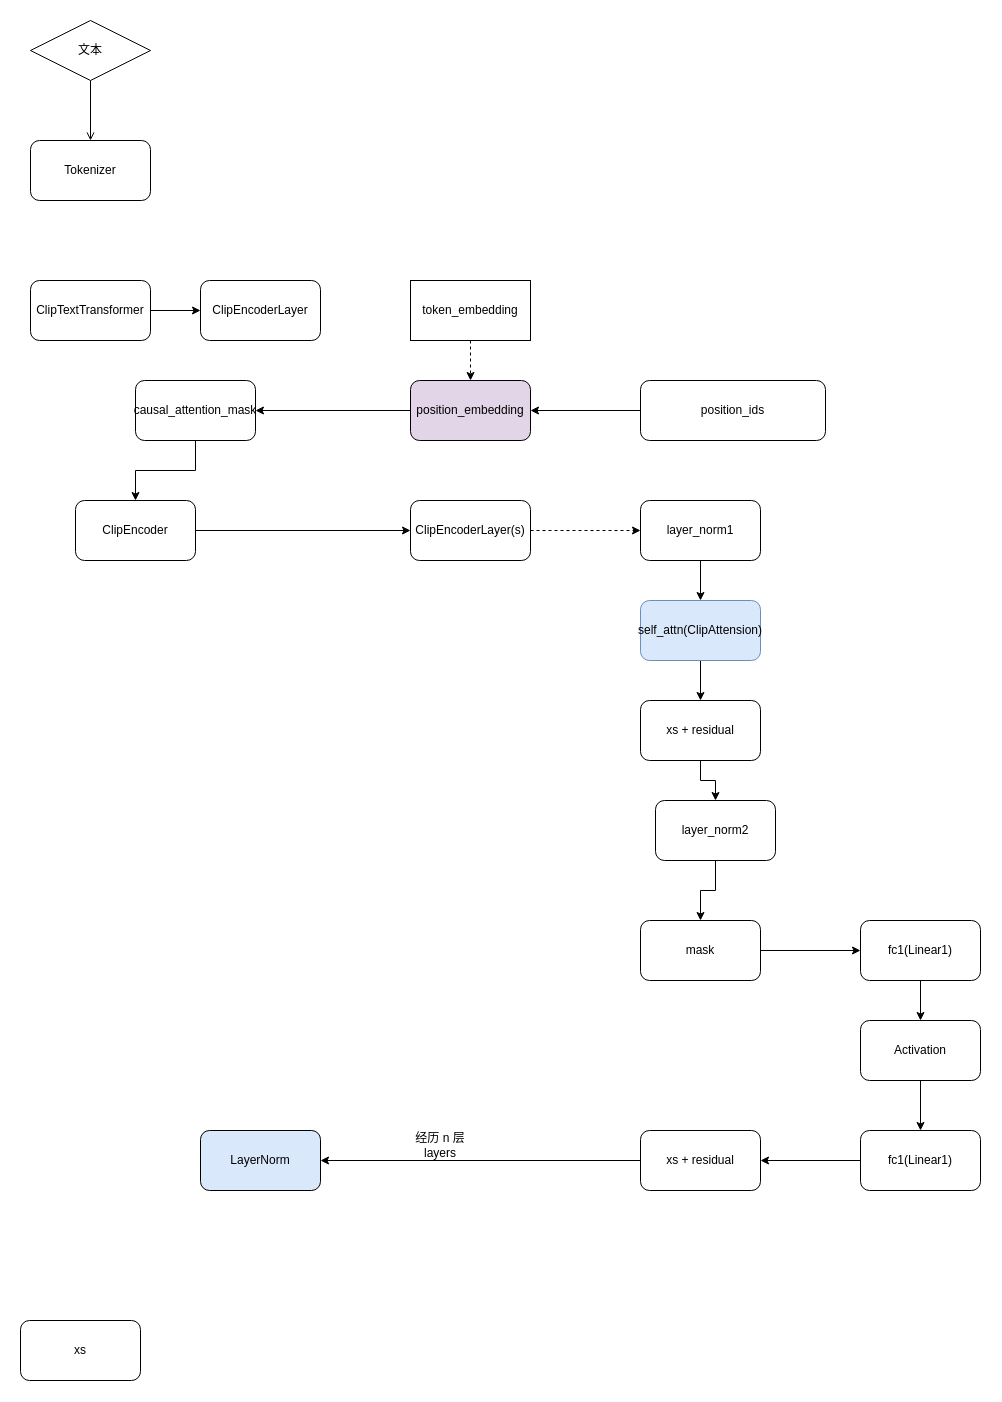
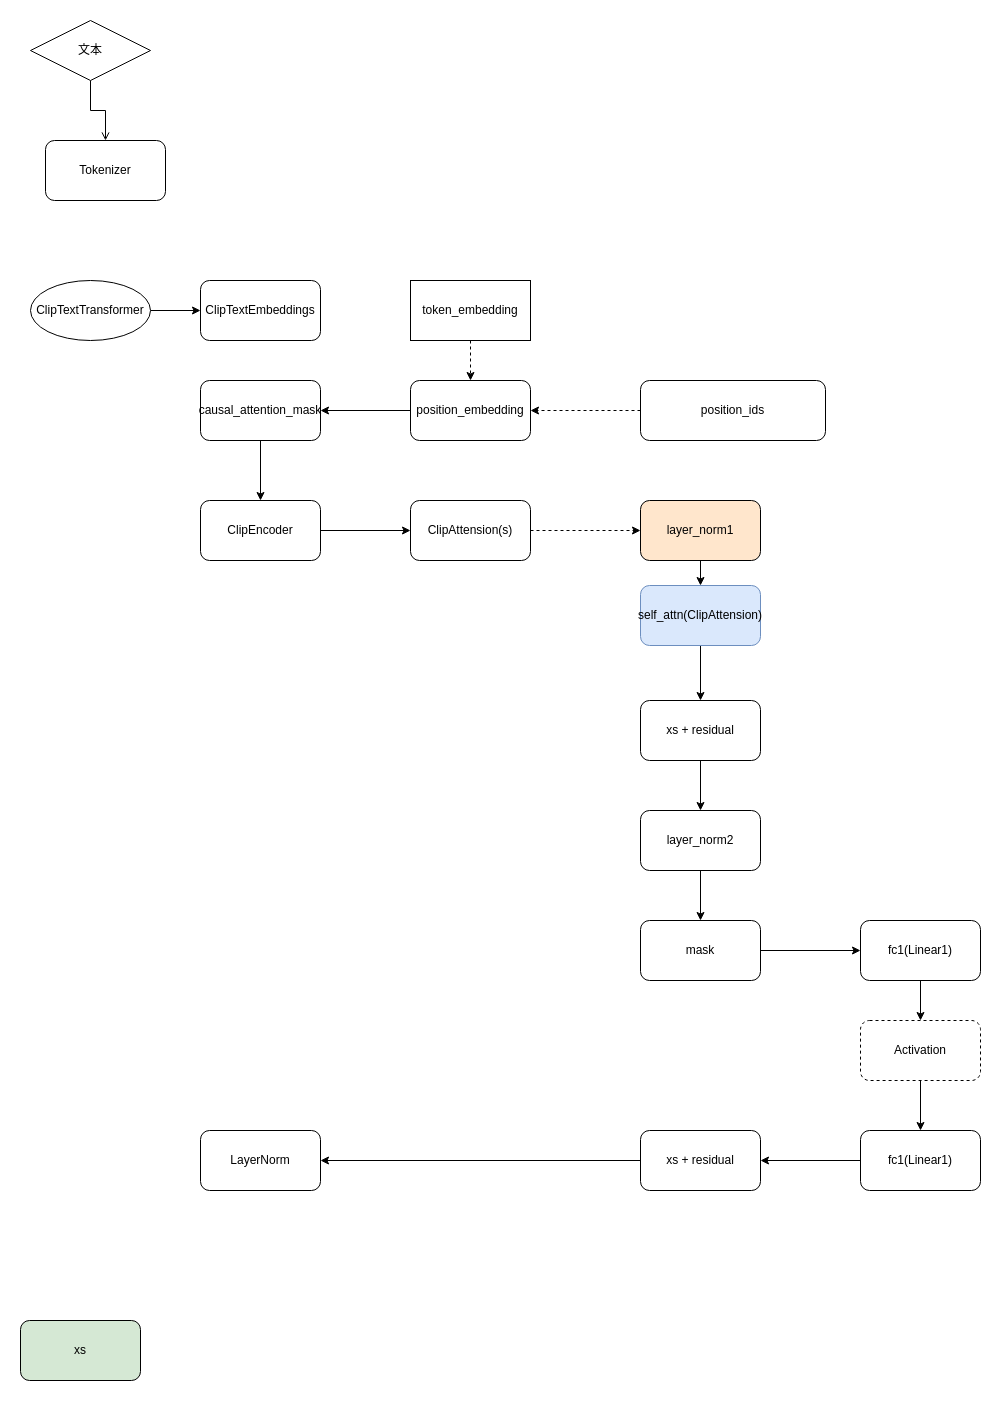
node "Tokenizer": moved (91, 171) -> (106, 171)
node "ClipTextTransformer": shape rounded rectangle -> ellipse
node "ClipEncoderLayer": label "ClipEncoderLayer" -> "ClipTextEmbeddings"
node "causal_attention_mask": moved (196, 411) -> (261, 411)
node "position_embedding": fillcolor #e1d5e7 -> #ffffff
edge "position_ids" -> "position_embedding": style solid -> dashed
node "ClipEncoder": moved (136, 531) -> (261, 531)
node "ClipEncoderLayer(s)": label "ClipEncoderLayer(s)" -> "ClipAttension(s)"
node "layer_norm1": fillcolor #ffffff -> #ffe6cc
node "self_attn(ClipAttension)": moved (701, 631) -> (701, 616)
node "layer_norm2": moved (716, 831) -> (701, 841)
node "Activation": style solid -> dashed
node "经历 n 层 layers": removed
node "LayerNorm": fillcolor #dae8fc -> #ffffff
node "xs": fillcolor #ffffff -> #d5e8d4
